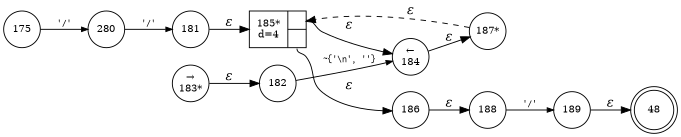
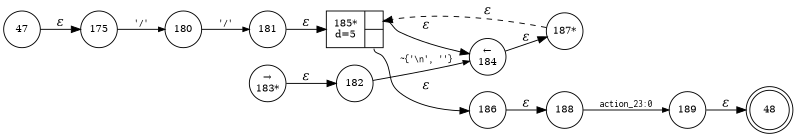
node "47": added
node "280": label "280" -> "180"
node "185*": text "d=4" -> "d=5"
edge "188" -> "189": label "'/'" -> "action_23:0"
